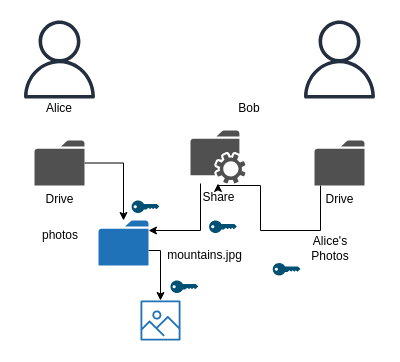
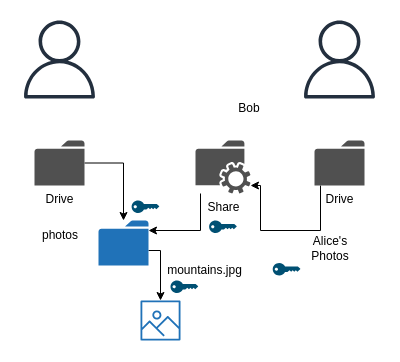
node "Alice": removed
node "Share": moved (218, 157) -> (223, 167)
node "mountains.jpg": moved (205, 256) -> (205, 271)
